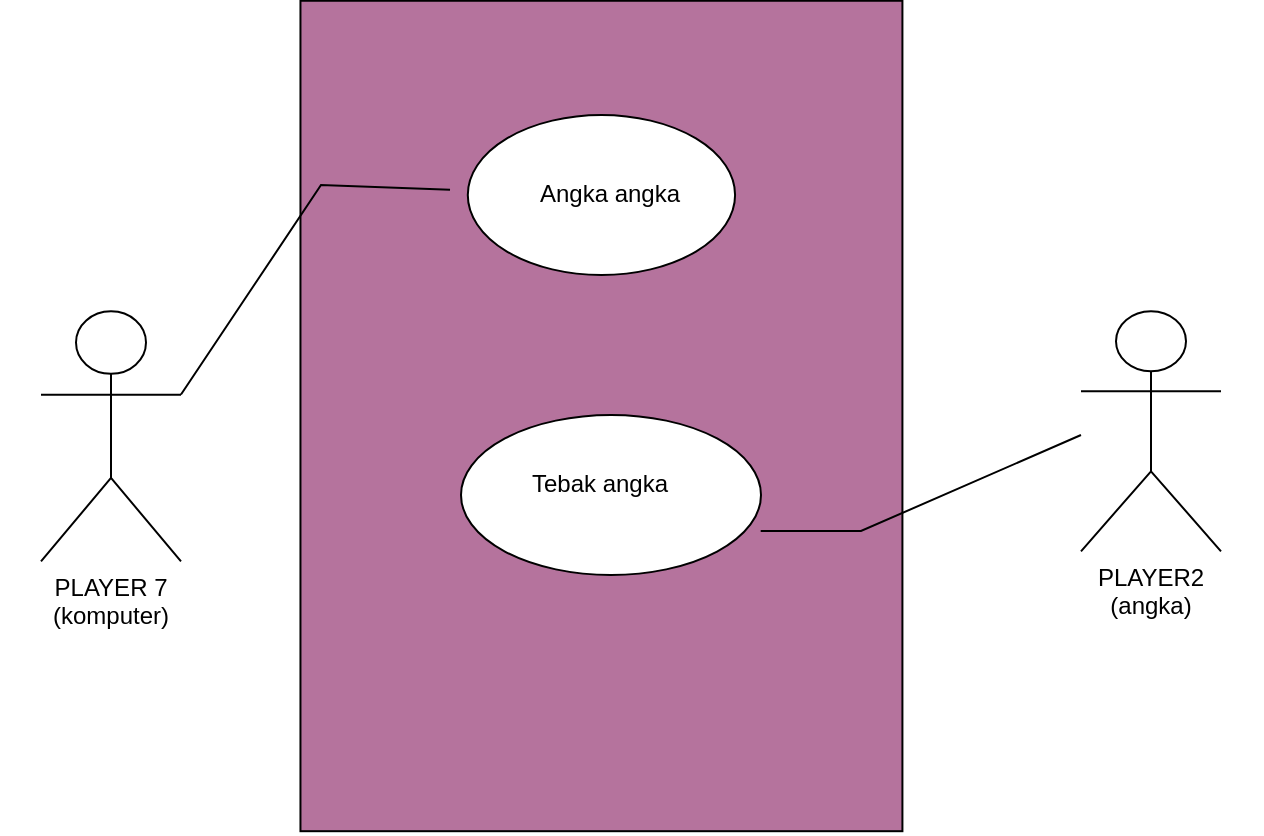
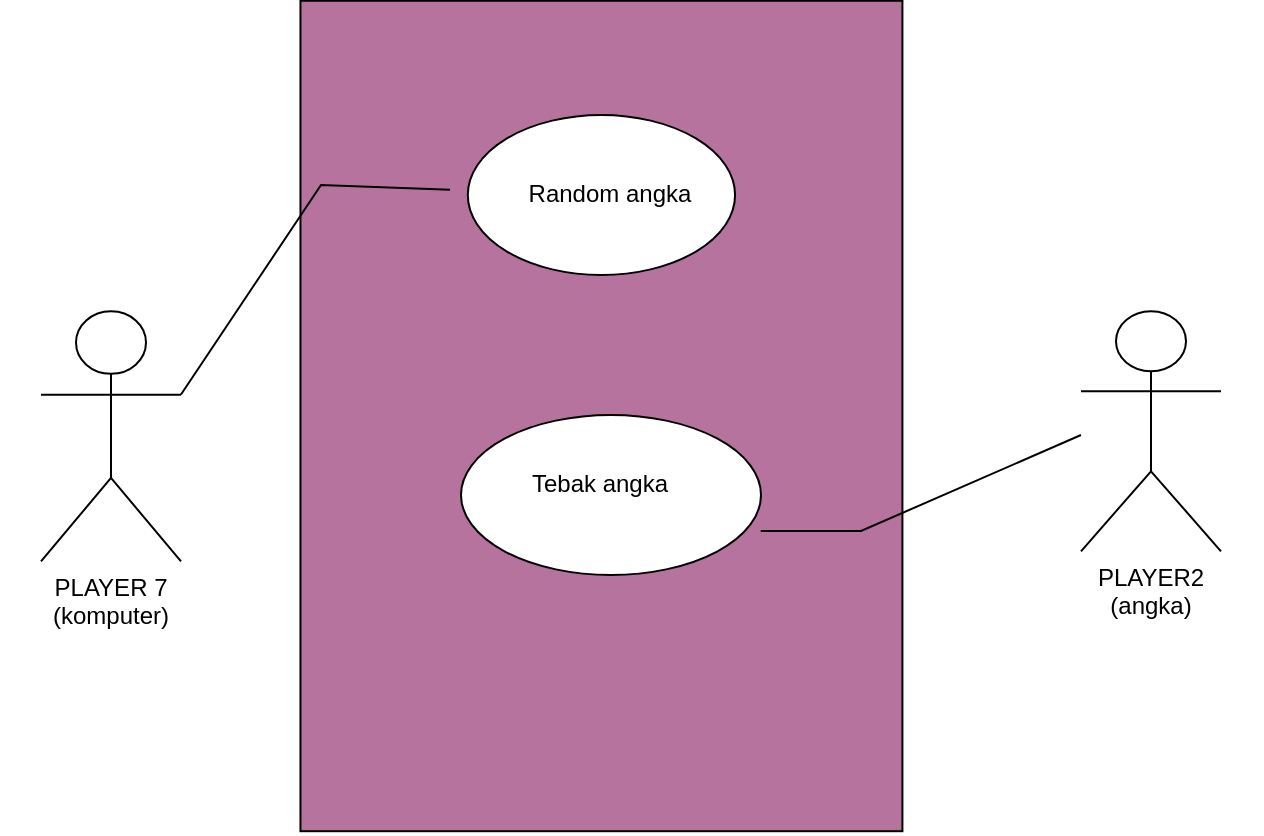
node "Angka angka": label "Angka angka" -> "Random angka"
